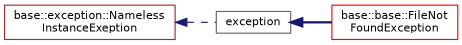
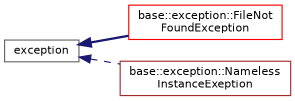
edge "exception" -> "base::exception::Nameless InstanceExeption": reversed
node "base::base::FileNot FoundException": label "base::base::FileNot FoundException" -> "base::exception::FileNot FoundException"
